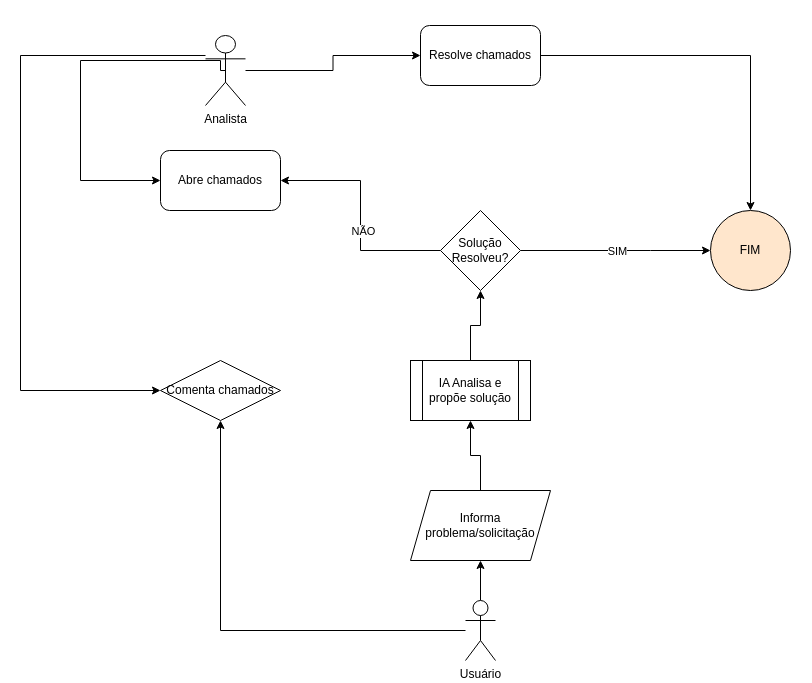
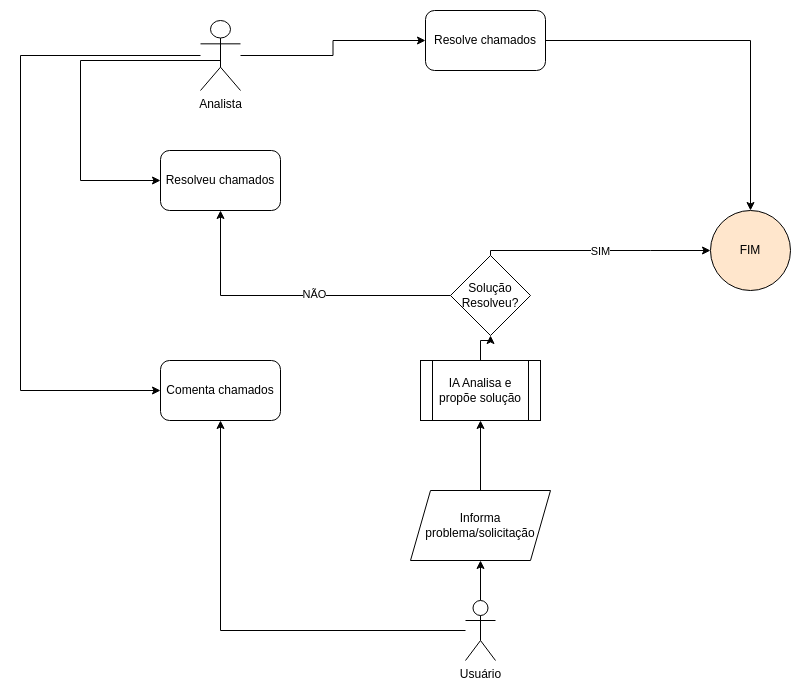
node "Resolve chamados": moved (481, 56) -> (486, 41)
node "Analista": moved (226, 71) -> (221, 56)
node "Abre chamados": label "Abre chamados" -> "Resolveu chamados"
node "Solução Resolveu?": moved (481, 251) -> (491, 296)
node "Comenta chamados": shape diamond -> rounded rectangle
node "IA Analisa e propõe solução": moved (471, 391) -> (481, 391)
